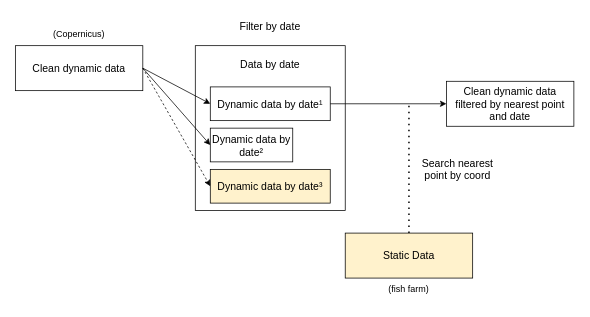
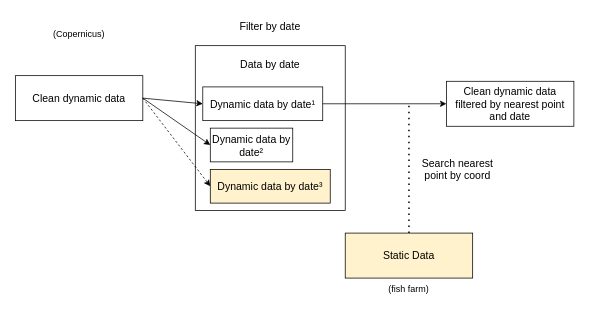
node "Clean dynamic data": moved (79, 68) -> (79, 98)
node "Dynamic data by date¹": moved (270, 104) -> (263, 104)
